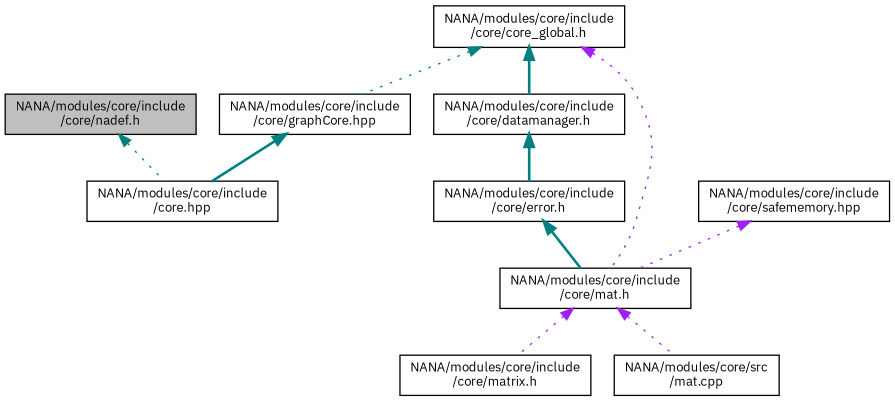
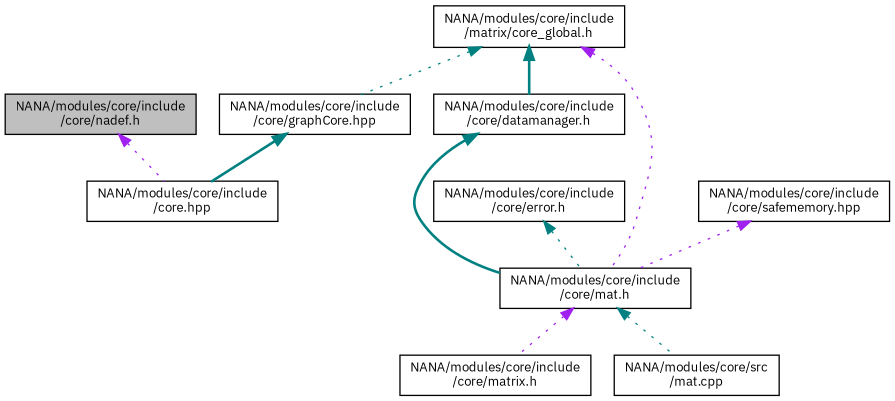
node "NANA/modules/core/include /core/core_global.h": label "NANA/modules/core/include /core/core_global.h" -> "NANA/modules/core/include /matrix/core_global.h"
edge "NANA/modules/core/include /core.hpp" -> "NANA/modules/core/include /core/nadef.h": color teal -> purple
edge "NANA/modules/core/include /core/error.h" -> "NANA/modules/core/include /core/datamanager.h": now "NANA/modules/core/include /core/mat.h" -> "NANA/modules/core/include /core/datamanager.h"
edge "NANA/modules/core/include /core/mat.h" -> "NANA/modules/core/include /core/error.h": style bold -> dotted
edge "NANA/modules/core/src /mat.cpp" -> "NANA/modules/core/include /core/mat.h": color purple -> teal
